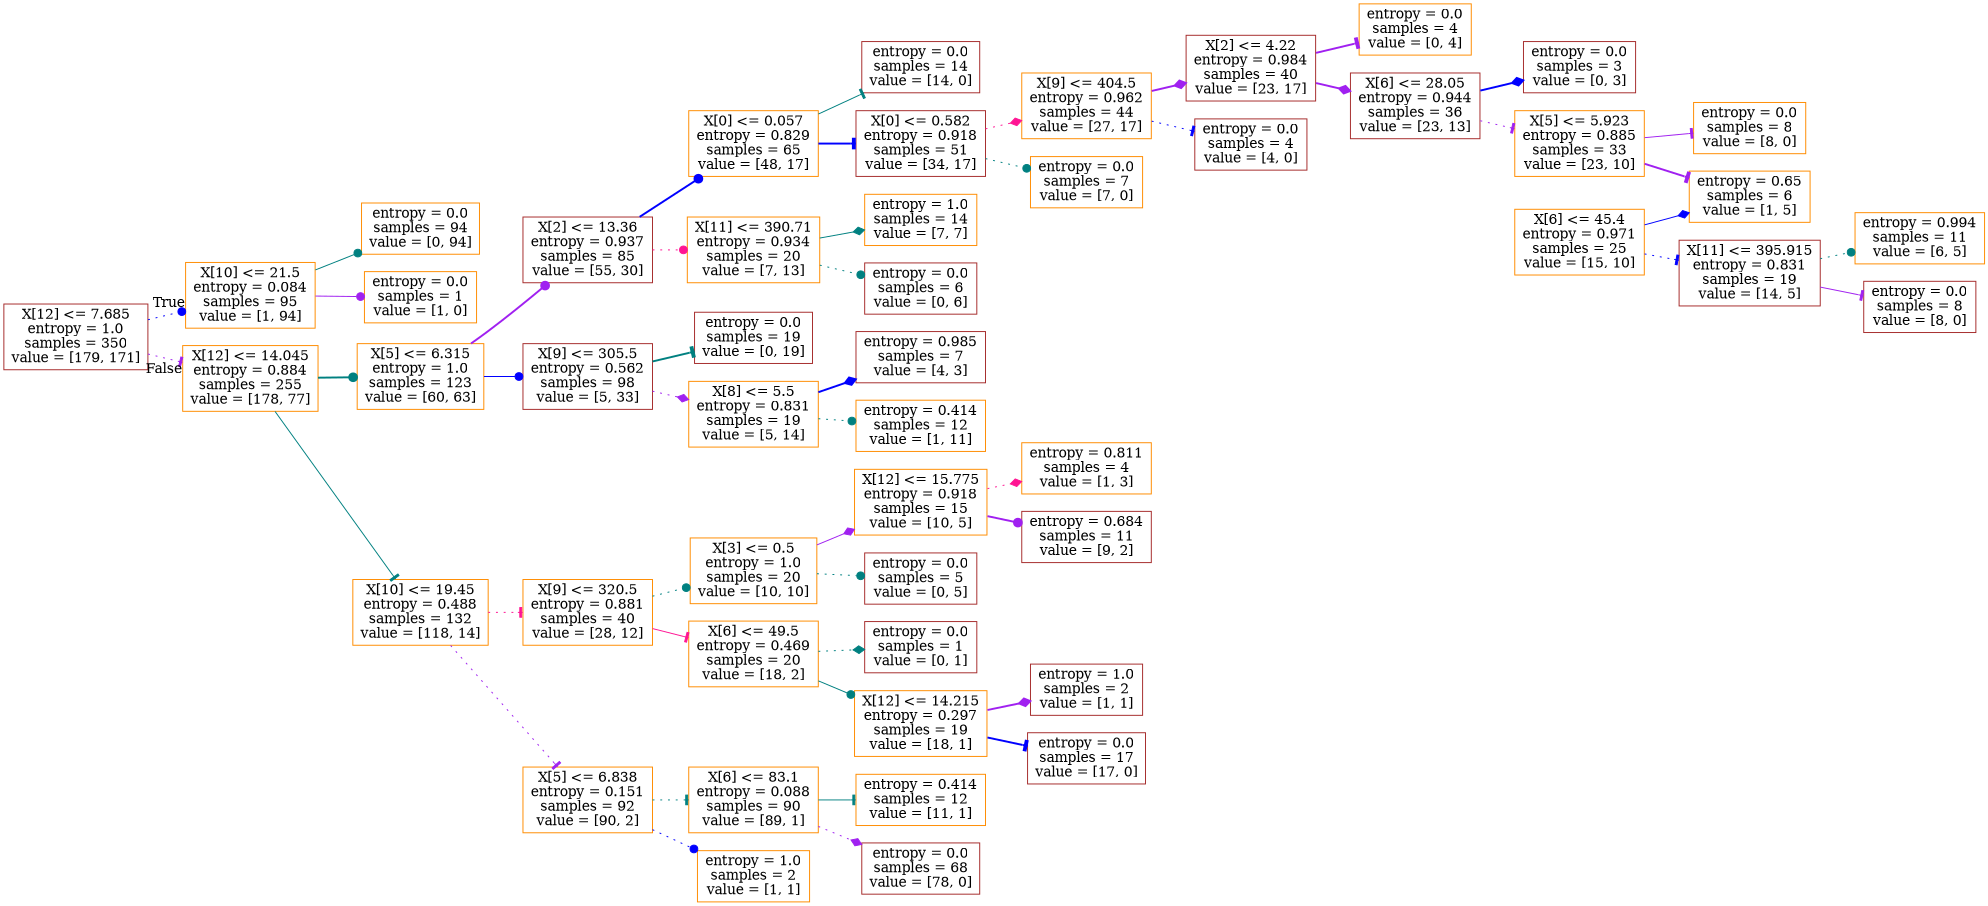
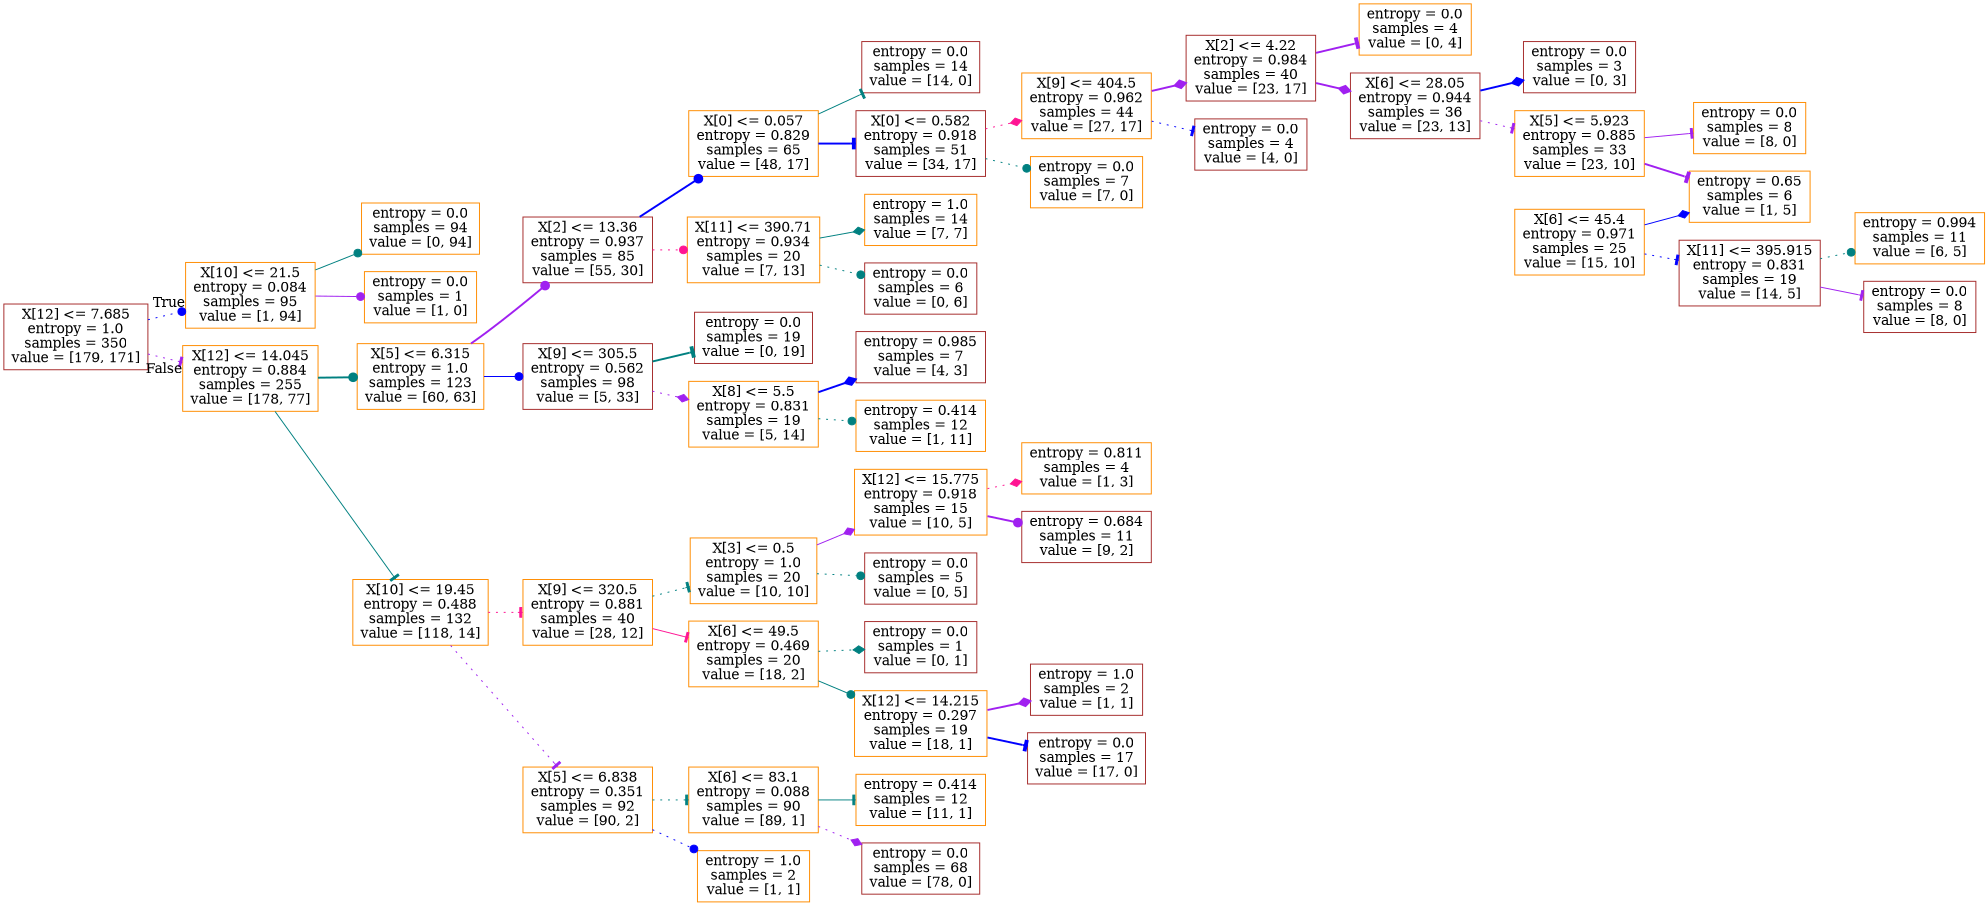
edge "X[9] <= 320.5 entropy = 0.881 samples = 40 value = [28, 12]" -> "X[3] <= 0.5 entropy = 1.0 samples = 20 value = [10, 10]": arrowhead dot -> tee
node "X[5] <= 6.838 entropy = 0.151 samples = 92 value = [90, 2]": label "X[5] <= 6.838 entropy = 0.151 samples = 92 value = [90, 2]" -> "X[5] <= 6.838 entropy = 0.351 samples = 92 value = [90, 2]"
